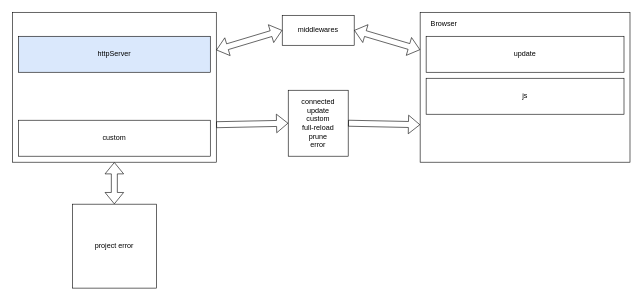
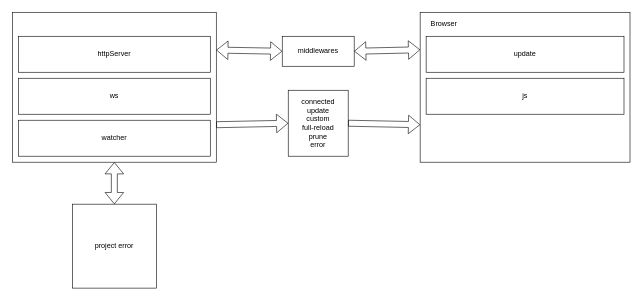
node "middlewares": moved (318, 30) -> (318, 51)
node "httpServer": fillcolor #dae8fc -> #ffffff
node "ws": added
node "custom": label "custom" -> "watcher"
